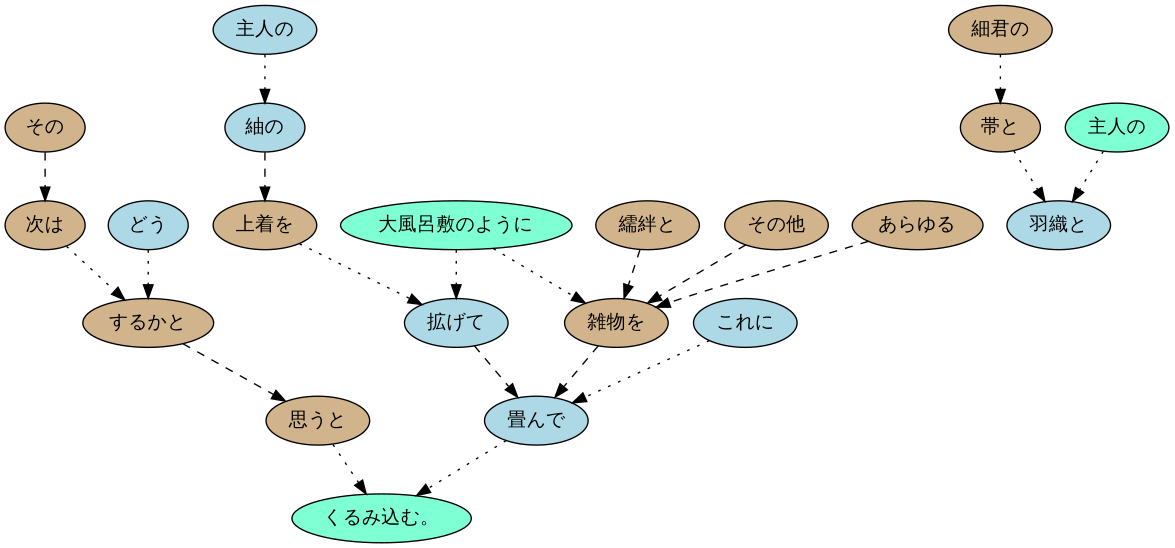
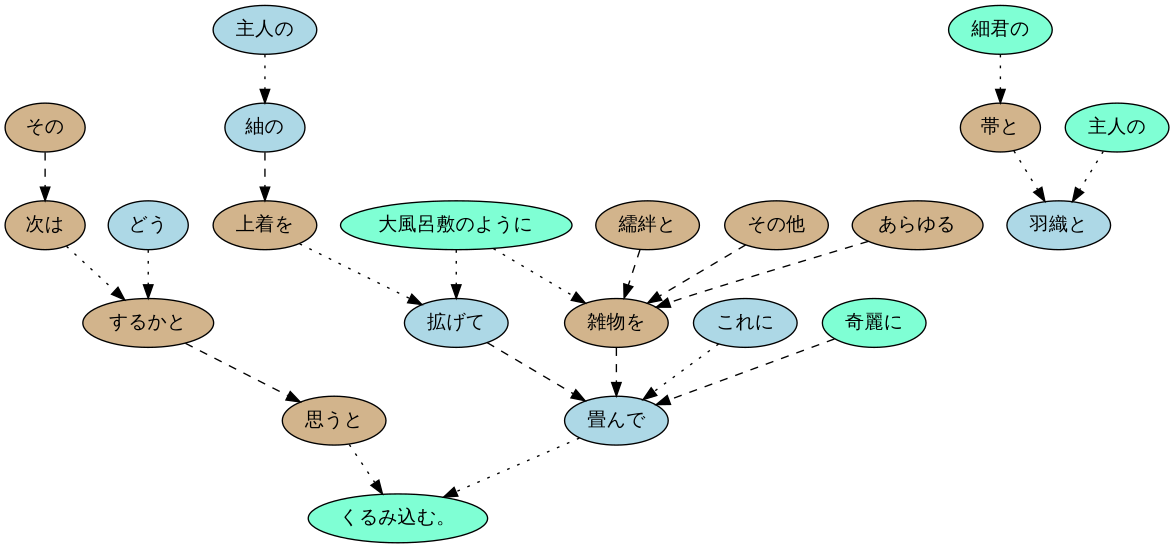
node "細君の": fillcolor tan -> aquamarine
node "奇麗に": added
